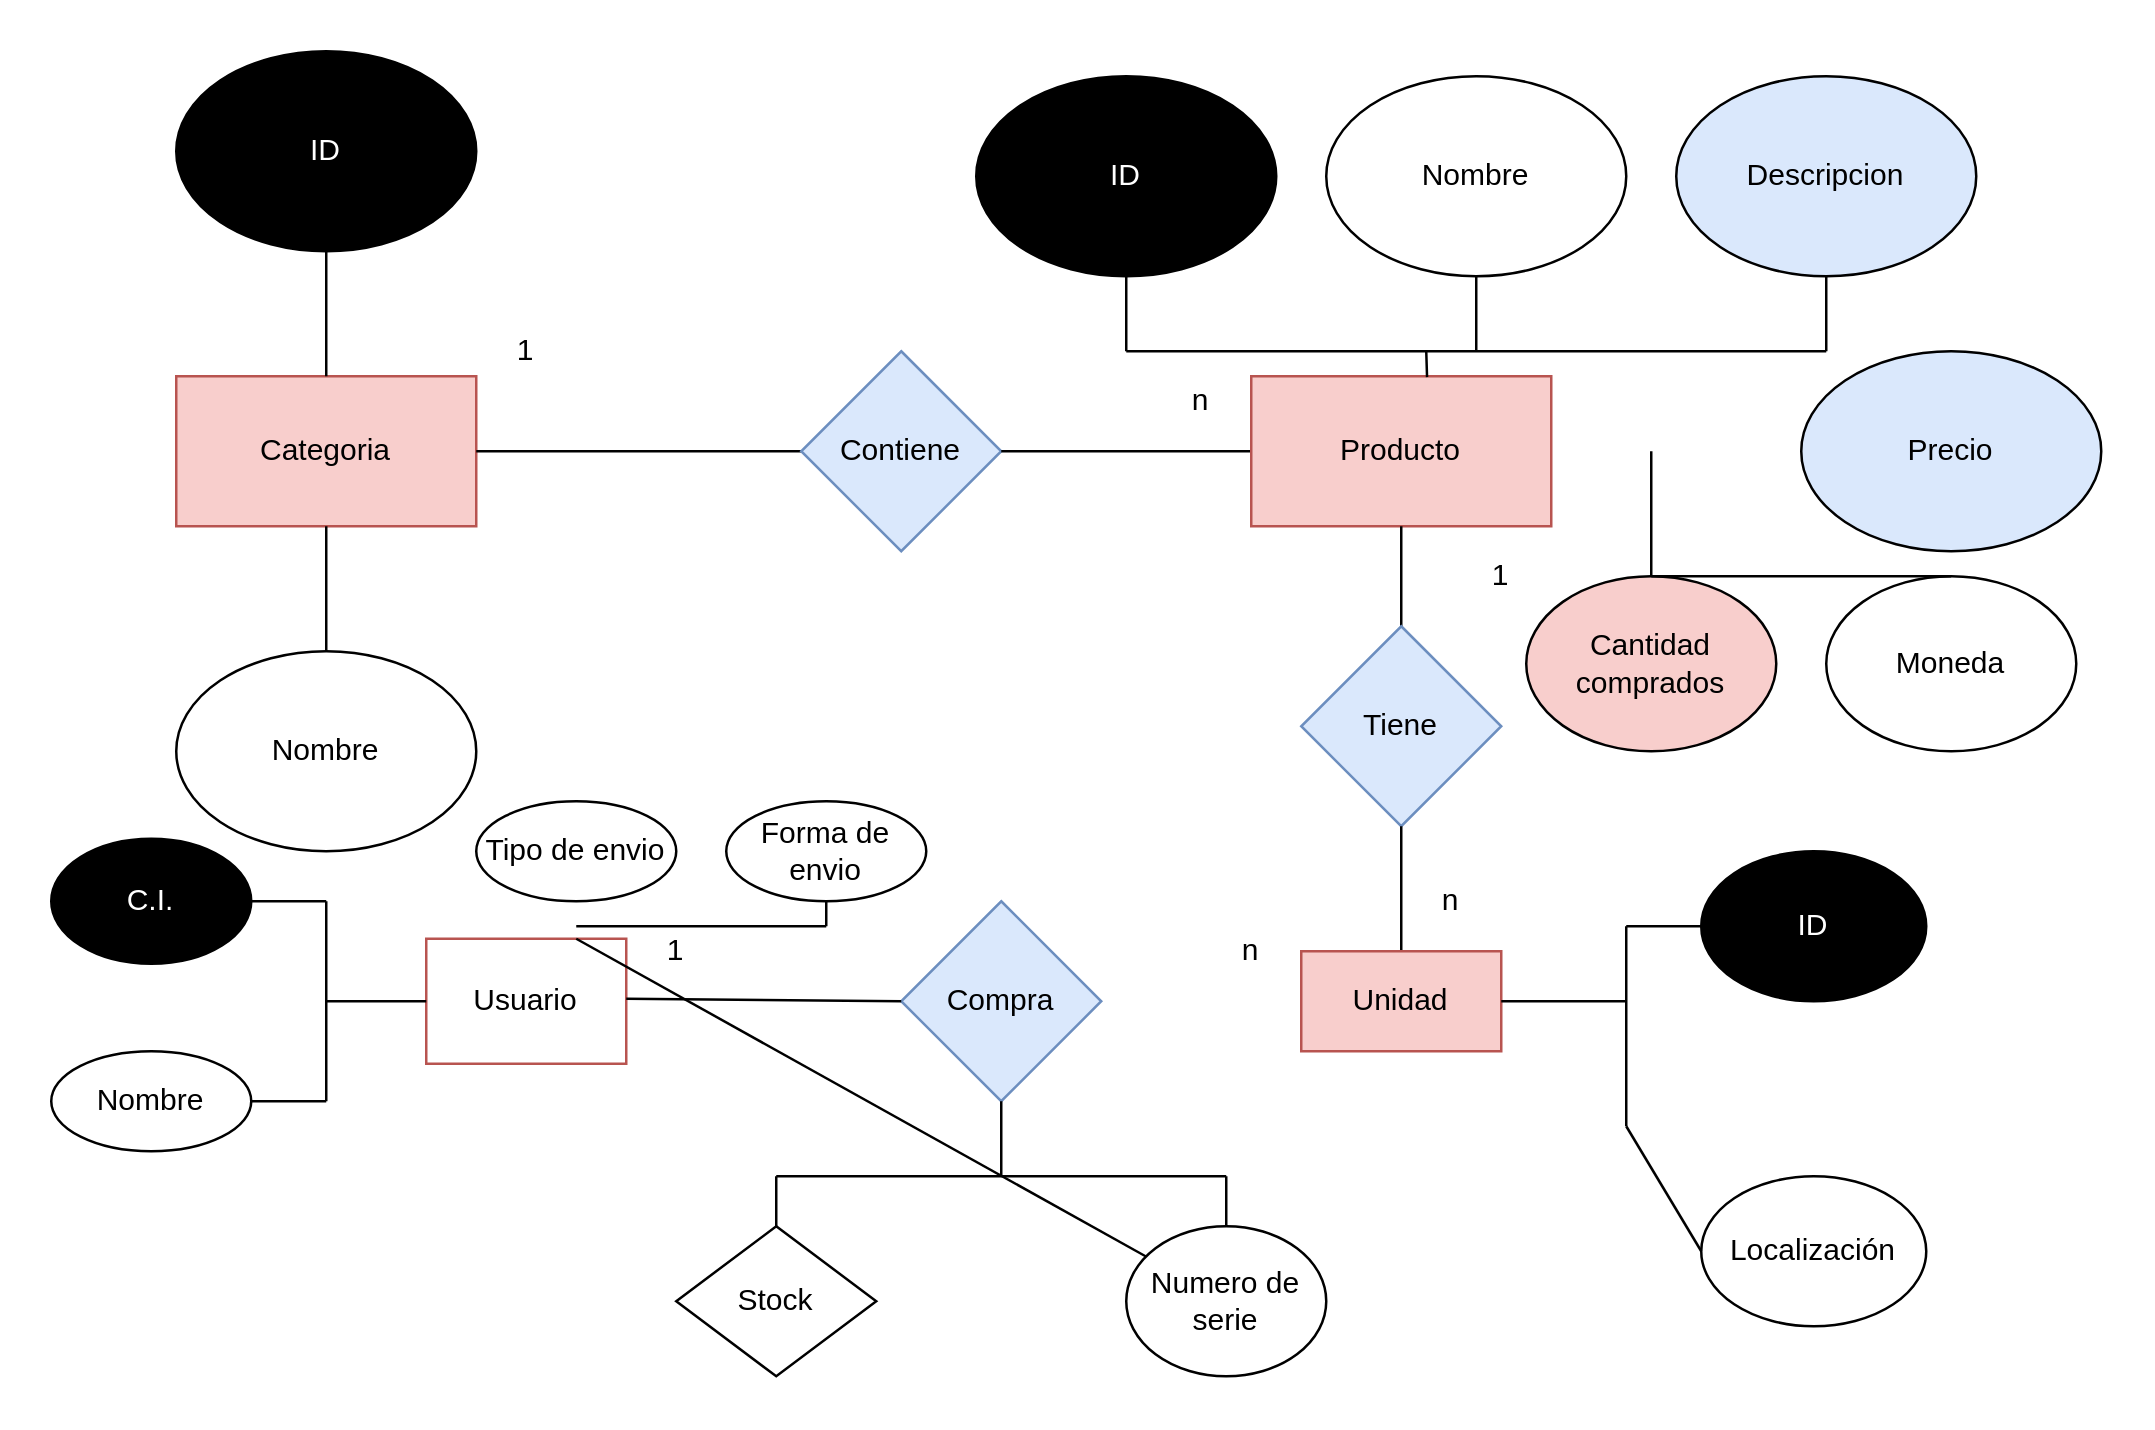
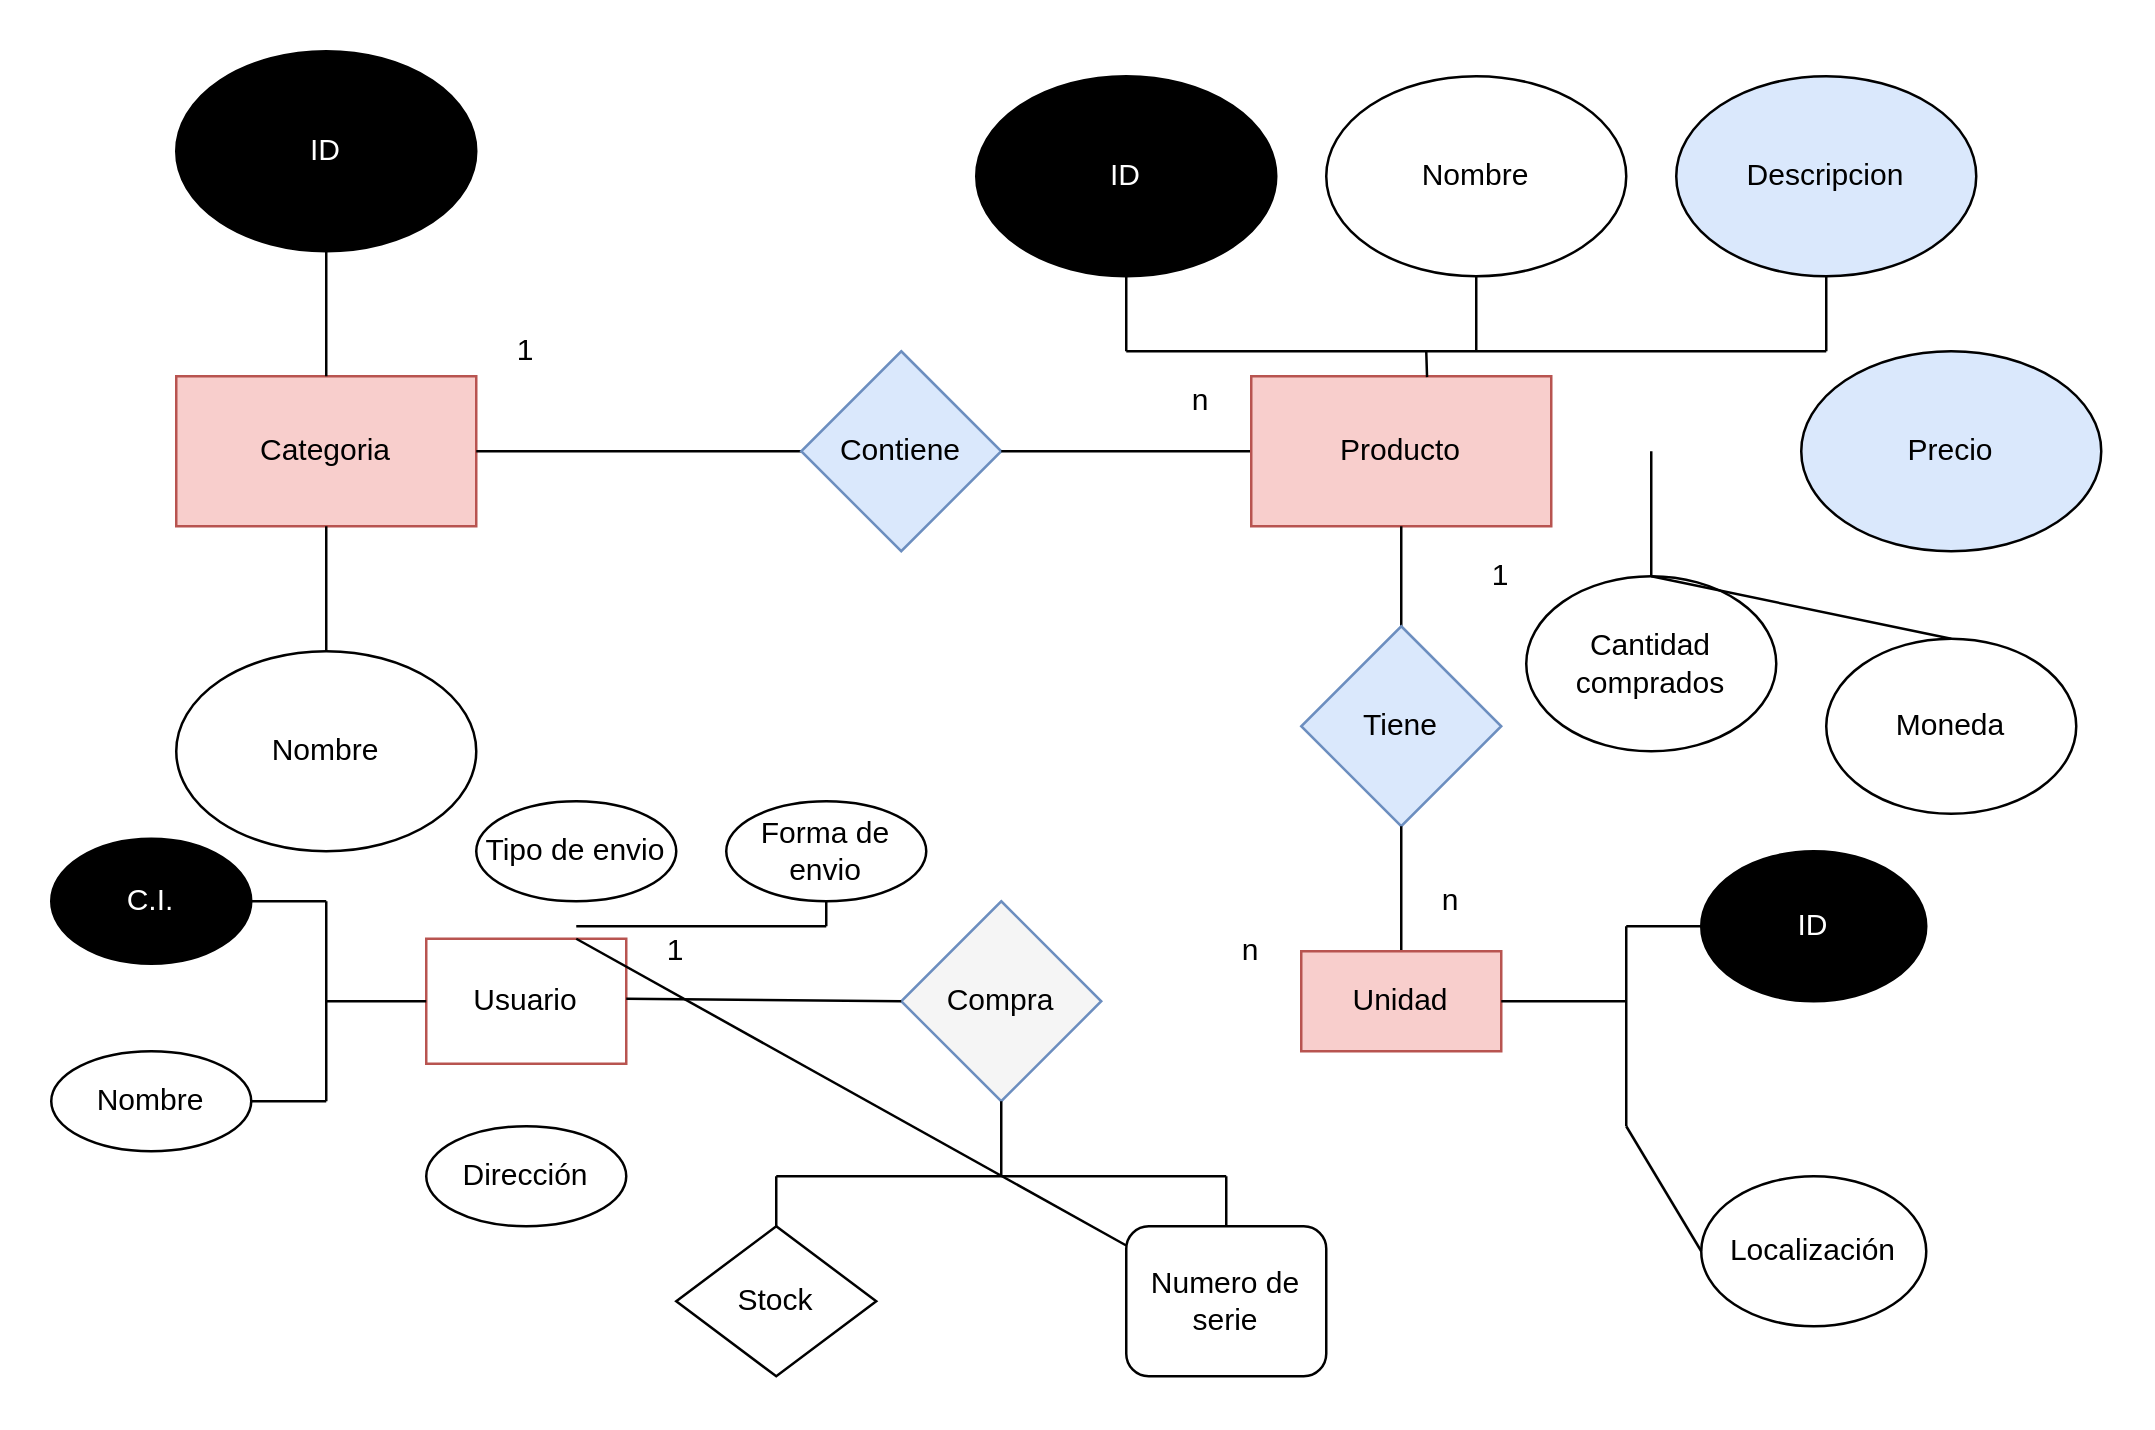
node "Cantidad comprados": fillcolor #f8cecc -> #ffffff
node "Moneda": moved (1951, 664) -> (1951, 726)
node "Compra": fillcolor #dae8fc -> #f5f5f5
node "Dirección": added
node "Numero de serie": shape ellipse -> rounded rectangle
